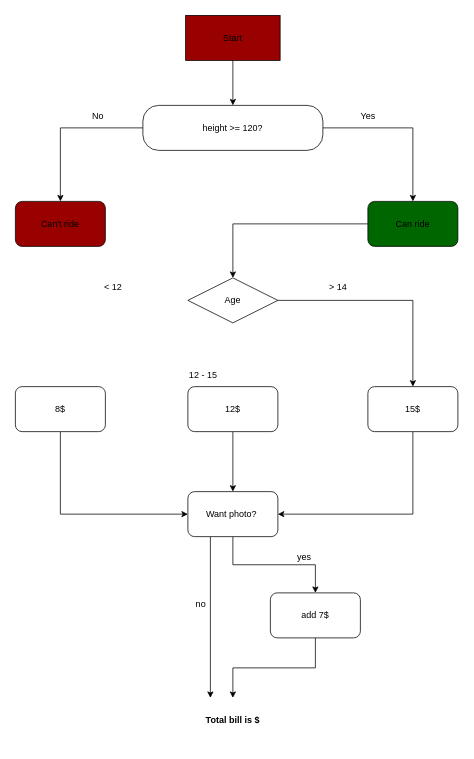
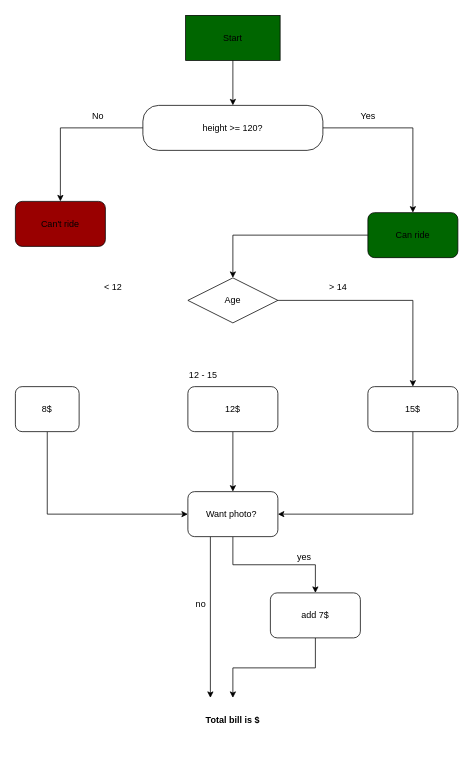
node "Start": fillcolor #990000 -> #006600
node "Can ride": moved (413, 224) -> (413, 235)
node "8$": size 90x45 -> 64x45
